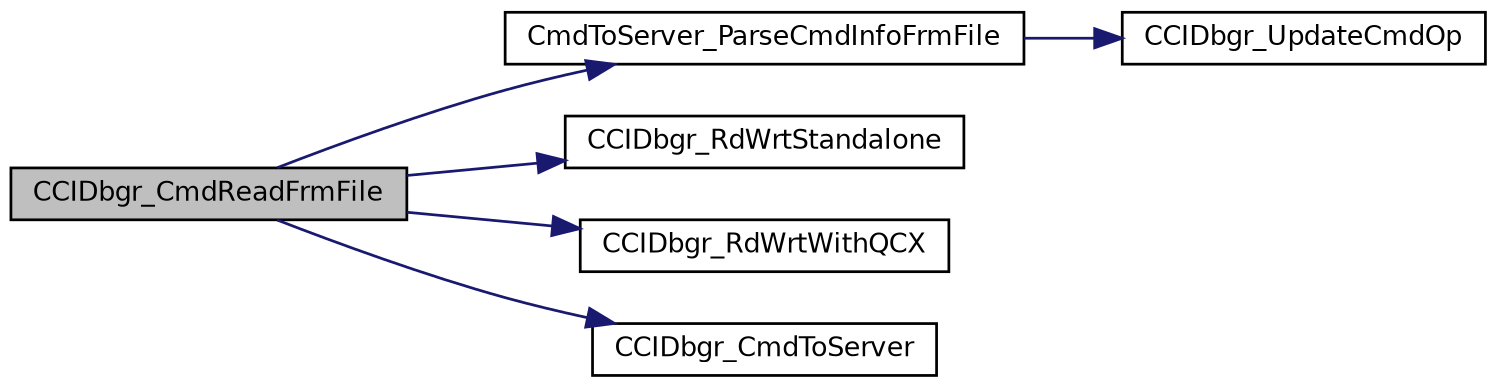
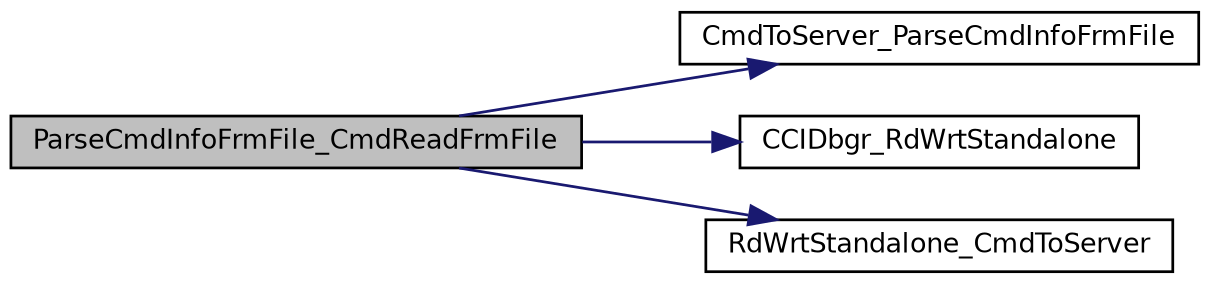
node "CCIDbgr_UpdateCmdOp": removed
node "CCIDbgr_CmdReadFrmFile": label "CCIDbgr_CmdReadFrmFile" -> "ParseCmdInfoFrmFile_CmdReadFrmFile"
node "CCIDbgr_RdWrtWithQCX": removed
node "CCIDbgr_CmdToServer": label "CCIDbgr_CmdToServer" -> "RdWrtStandalone_CmdToServer"
